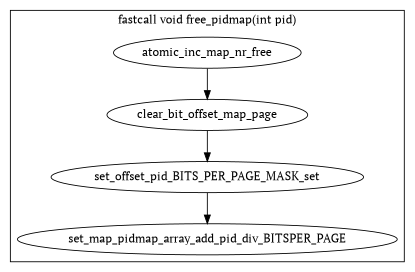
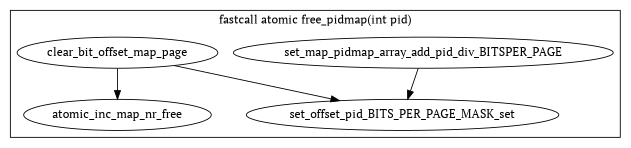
cluster "fastcall void free_pidmap(int pid)": label "fastcall void free_pidmap(int pid)" -> "fastcall atomic free_pidmap(int pid)"
edge "atomic_inc_map_nr_free" -> "clear_bit_offset_map_page": reversed
edge "set_offset_pid_BITS_PER_PAGE_MASK_set" -> "set_map_pidmap_array_add_pid_div_BITSPER_PAGE": reversed
